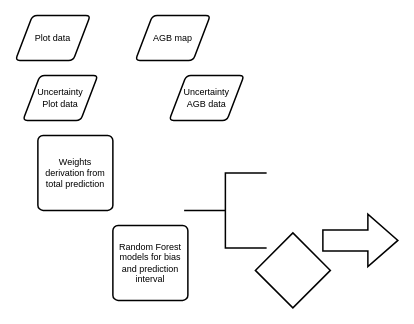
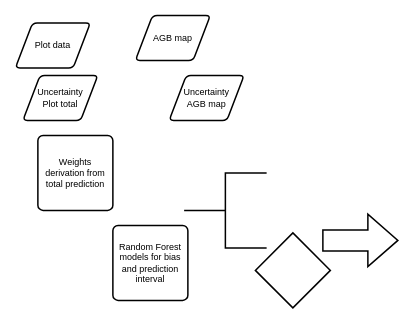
node "Plot data": moved (53, 38) -> (53, 45)
node "Uncertainty Plot data": label "Uncertainty Plot data" -> "Uncertainty Plot total"
node "Uncertainty AGB data": label "Uncertainty AGB data" -> "Uncertainty AGB map"
